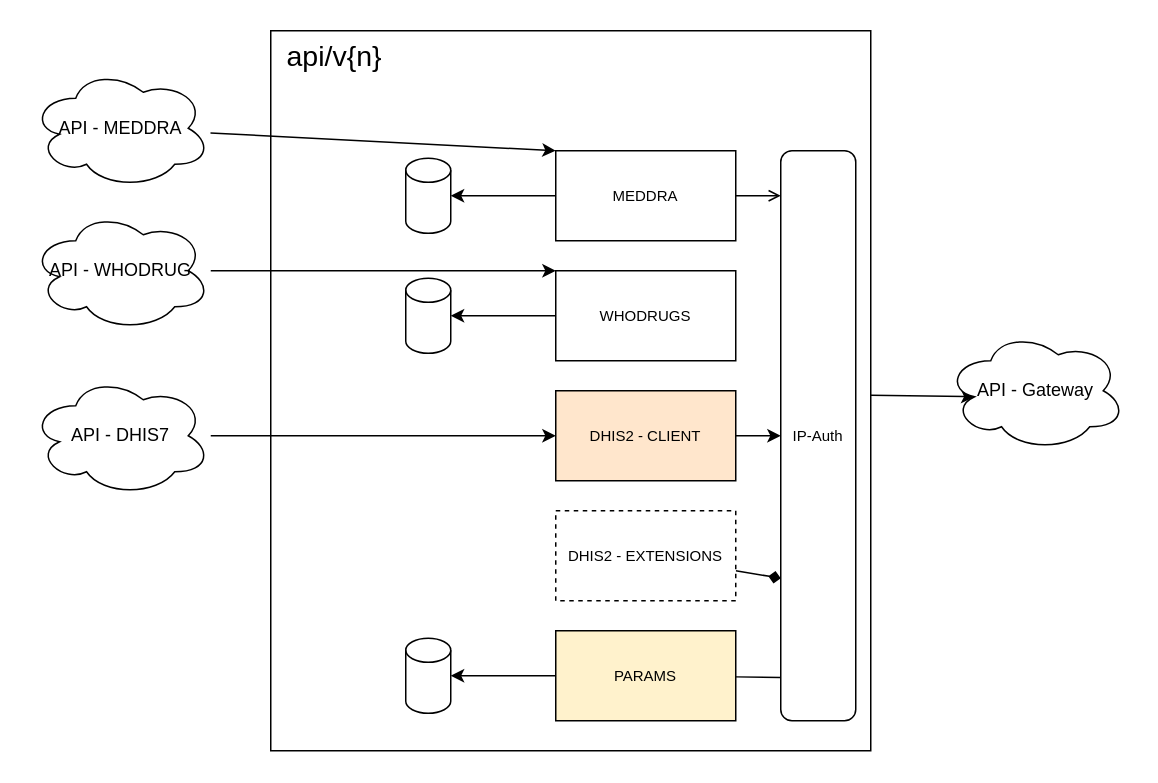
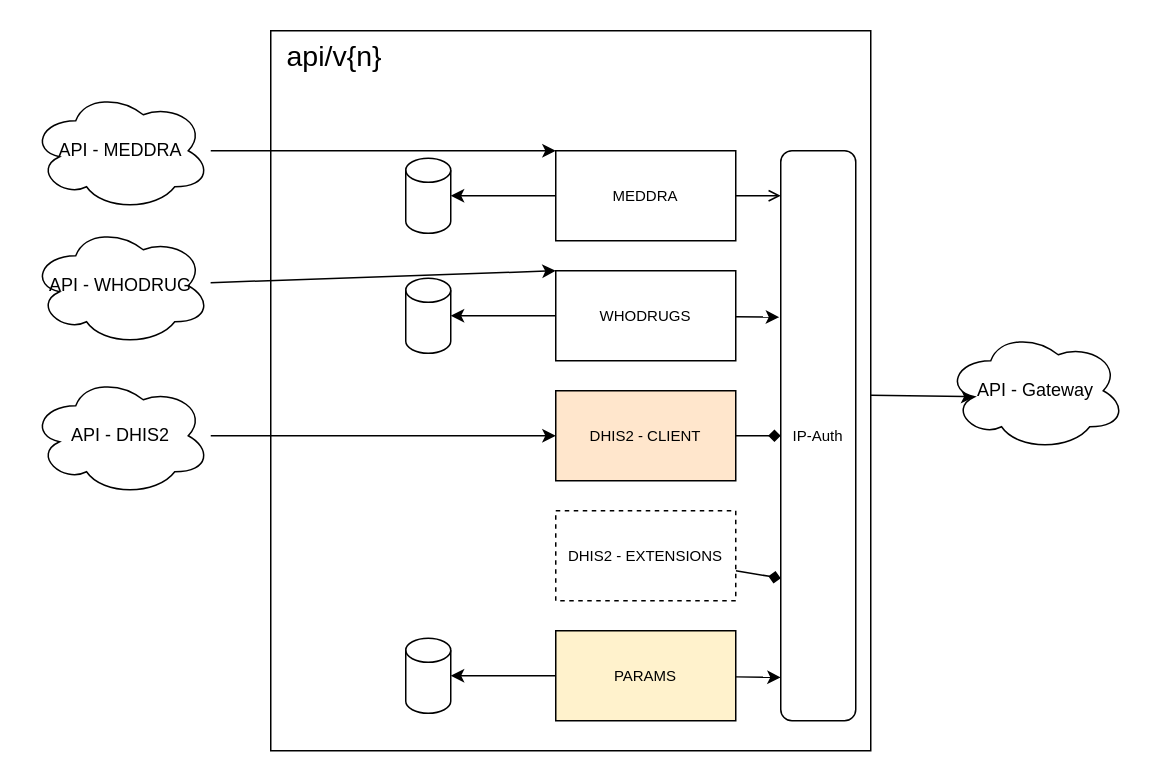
node "API - MEDDRA": moved (121, 128) -> (121, 151)
node "API - WHODRUG": moved (121, 271) -> (121, 286)
edge "WHODRUGS" -> "IP-Auth": added
node "API - DHIS7": label "API - DHIS7" -> "API - DHIS2"
edge "DHIS2 - CLIENT" -> "IP-Auth": arrowhead classic -> diamond
edge "IP-Auth" -- "PARAMS": arrowhead none -> classic
